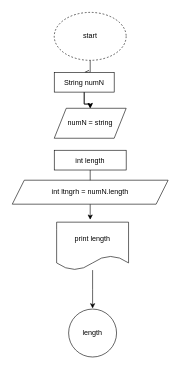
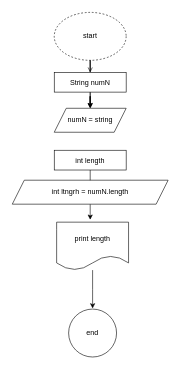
node "String numN": size 60x20 -> 72x20
node "numN = string": size 72x30 -> 72x24
node "length": label "length" -> "end"
